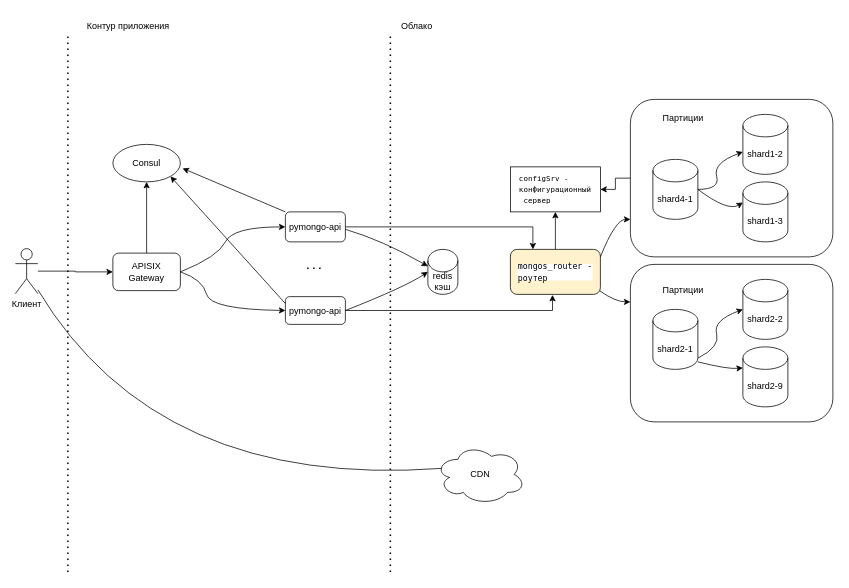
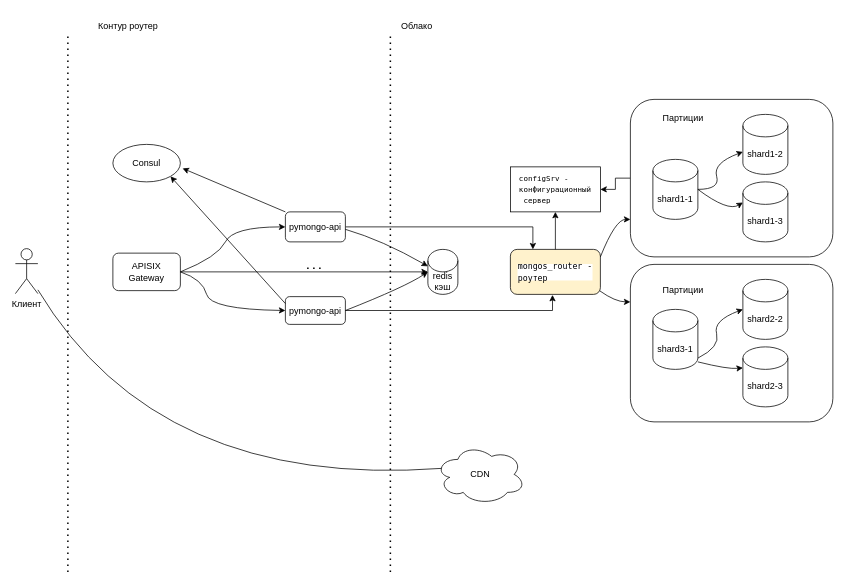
node "Контур приложения": label "Контур приложения" -> "Контур роутер"
node "shard4-1": label "shard4-1" -> "shard1-1"
edge "APISIX Gateway" -> "Consul": now "APISIX Gateway" -> "redis кэш"
edge "Клиент" -> "APISIX Gateway": removed
node "shard2-1": label "shard2-1" -> "shard3-1"
node "shard2-9": label "shard2-9" -> "shard2-3"
